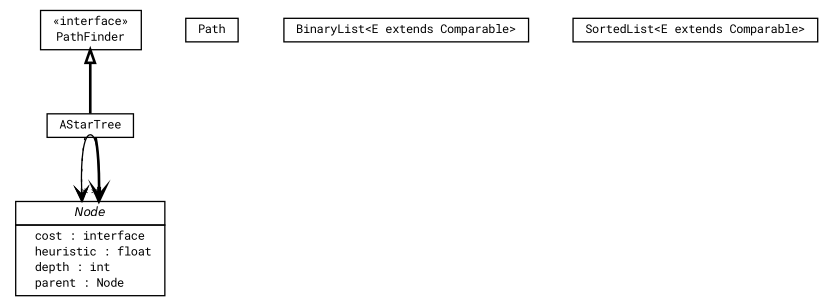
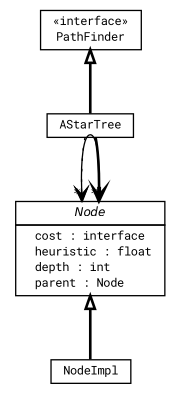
node "Path": removed
node "BinaryList<E extends Comparable>": removed
node "SortedList<E extends Comparable>": removed
node "NodeImpl": added
